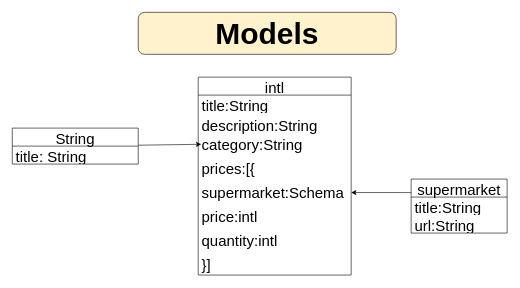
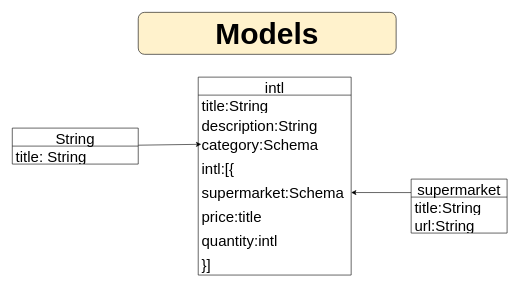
node "category:String": label "category:String" -> "category:Schema"
node "prices:[{": label "prices:[{" -> "intl:[{"
node "price:intl": label "price:intl" -> "price:title"
